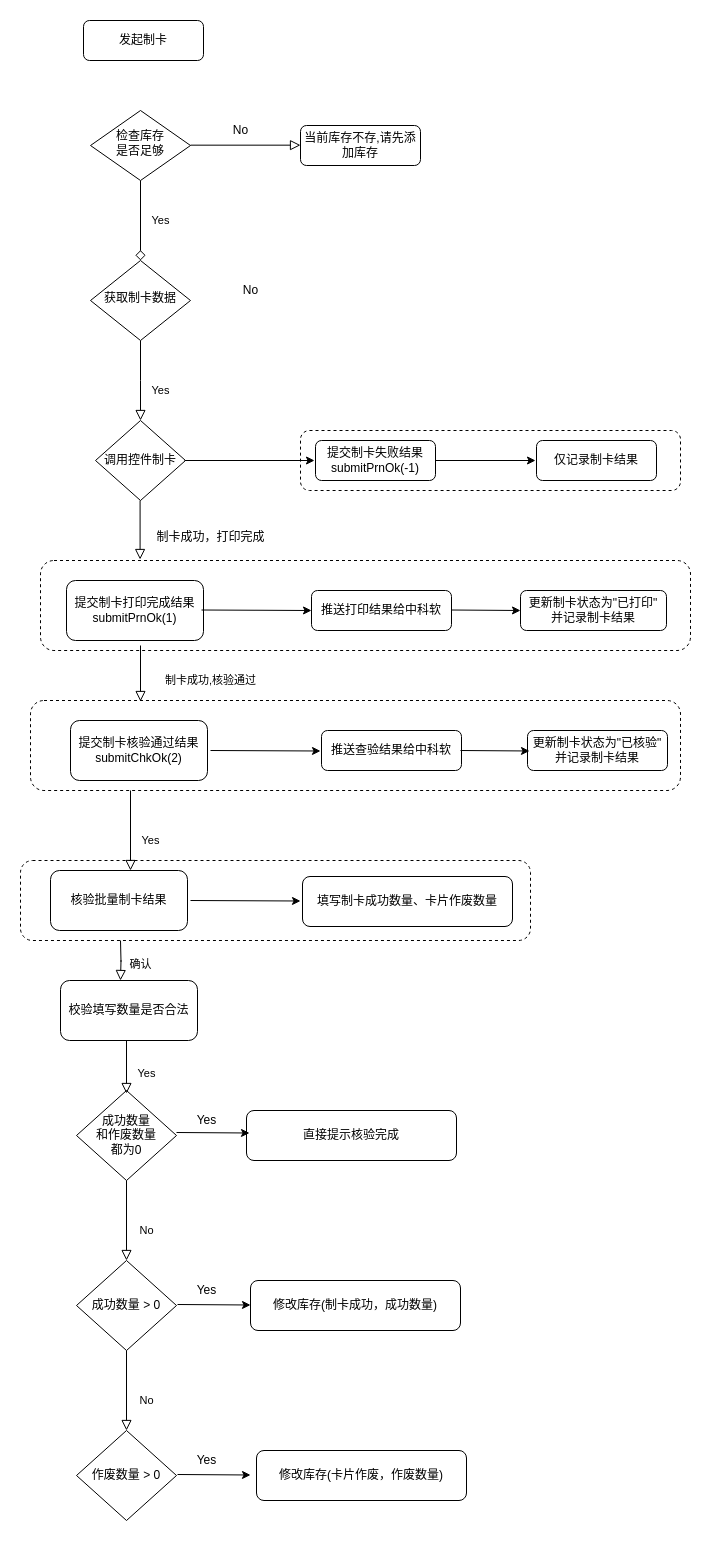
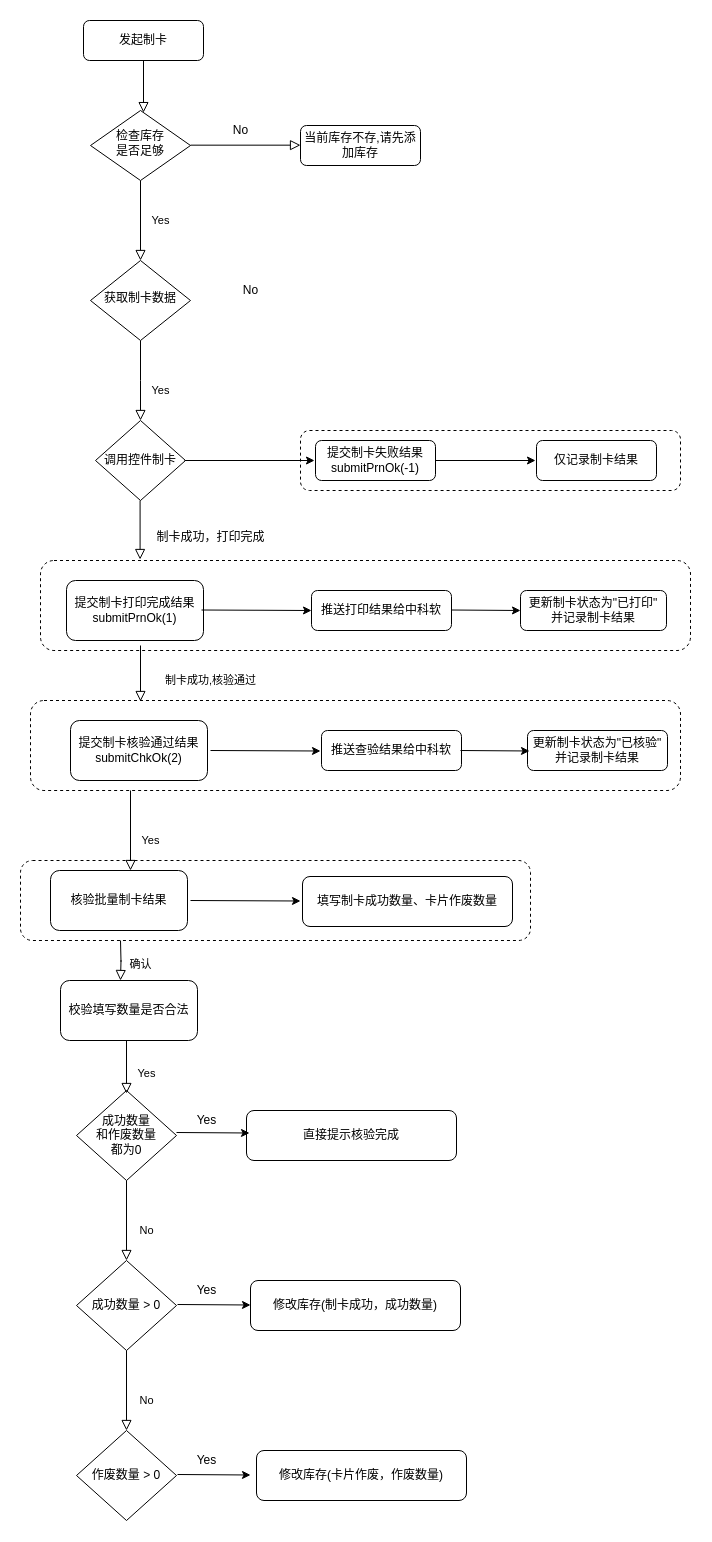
edge "发起制卡" -> "检查库存 是否足够": added
edge "检查库存 是否足够" -> "获取制卡数据": arrowhead diamond -> block
